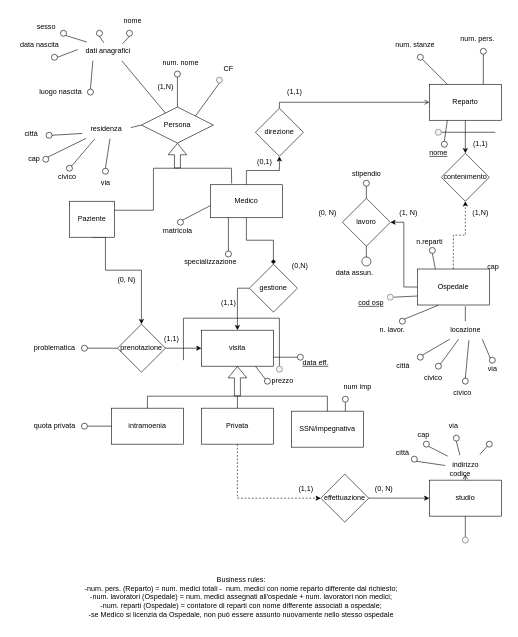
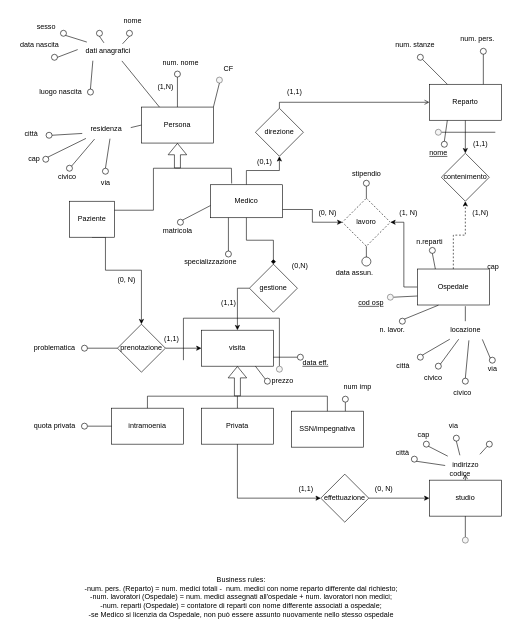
node "Persona": shape diamond -> rectangle
edge "Medico" -> "lavoro": added
node "lavoro": style solid -> dashed
edge "Privata" -> "effettuazione": style dashed -> solid
